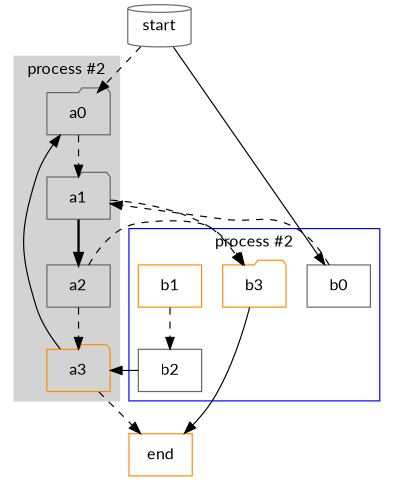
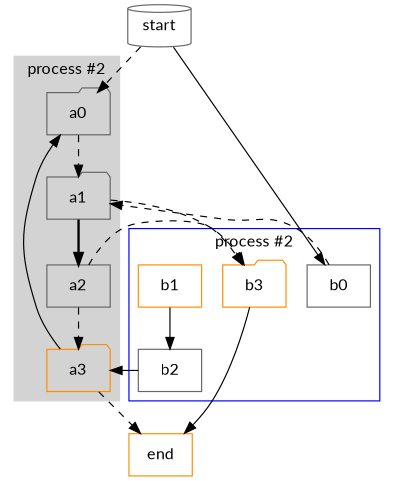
edge "b1" -> "b2": style dashed -> solid
